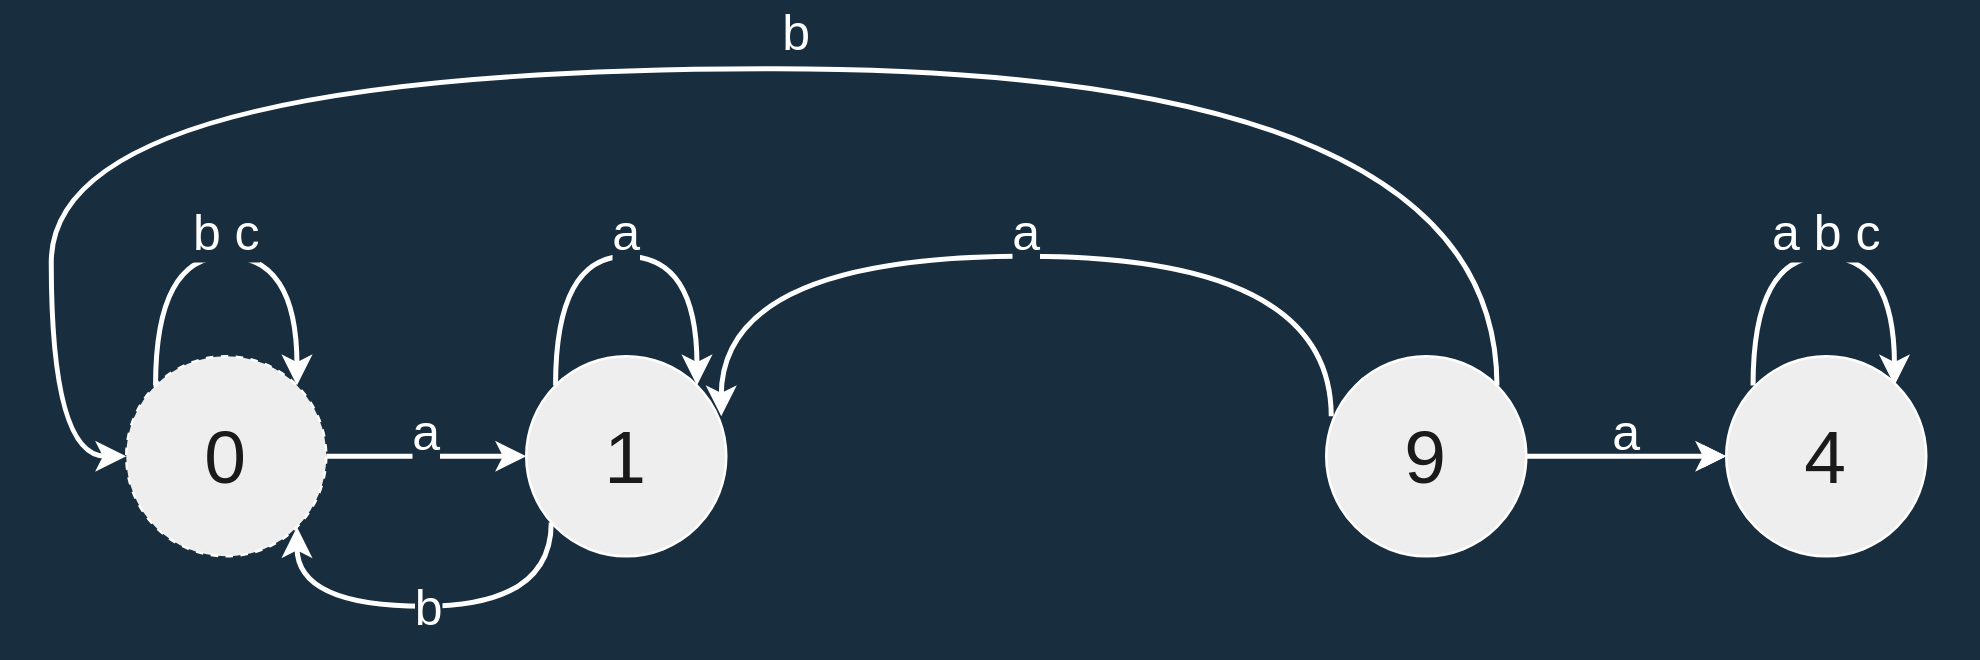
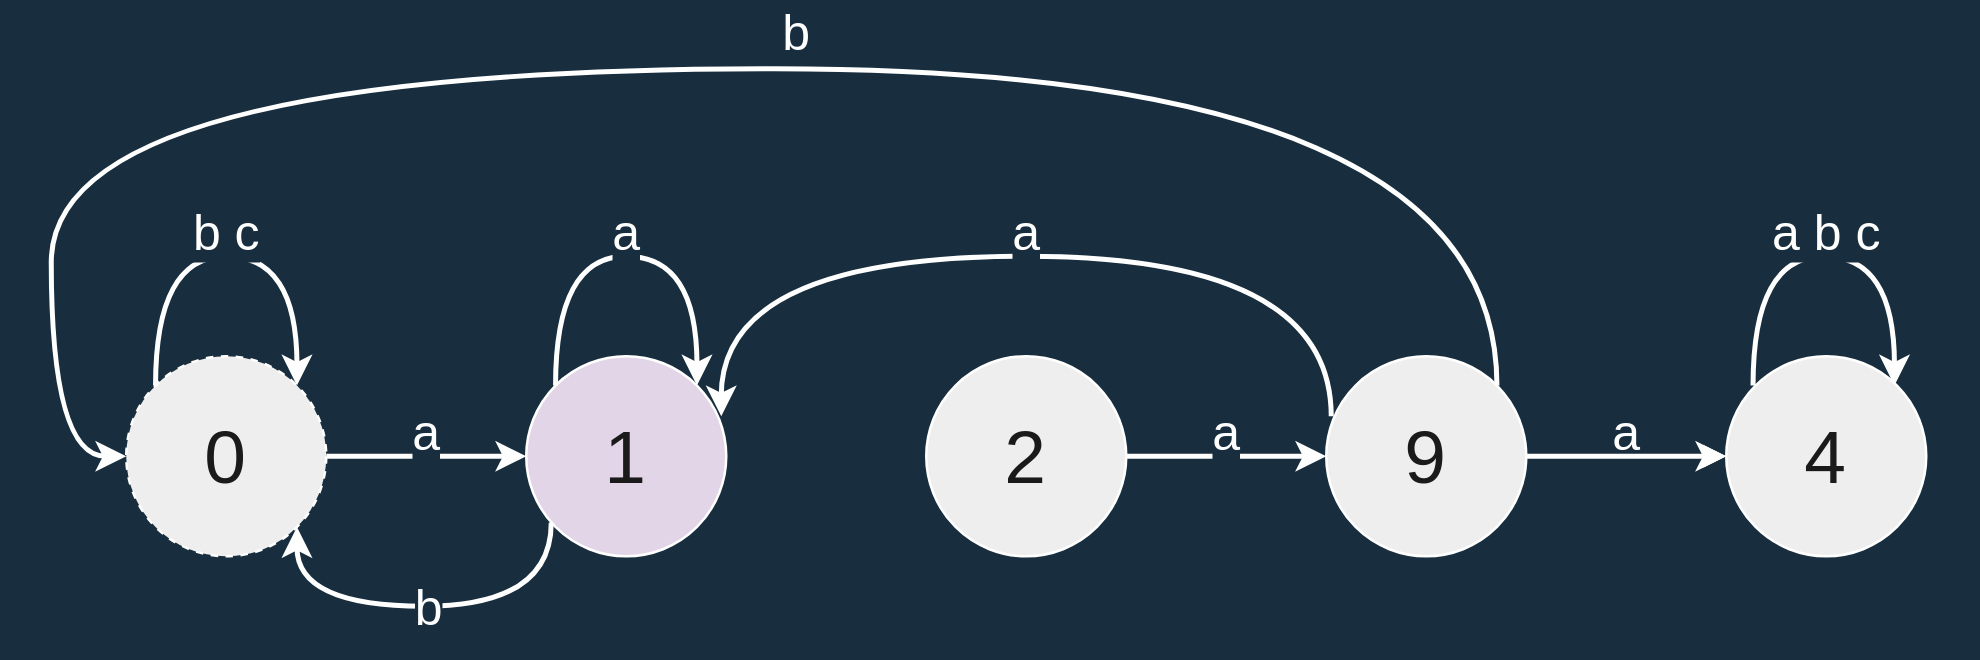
node "1": fillcolor #eeeeee -> #e1d5e7
node "2": added
edge "2" -> "9": added, label "a"
